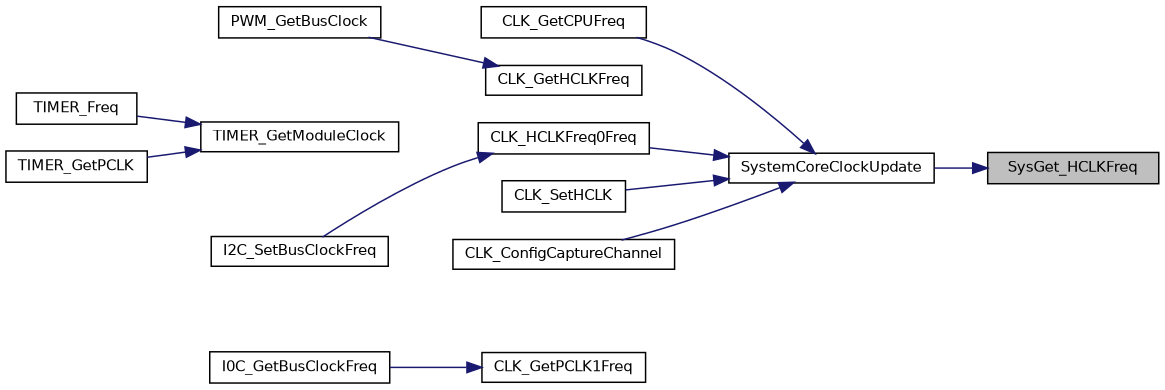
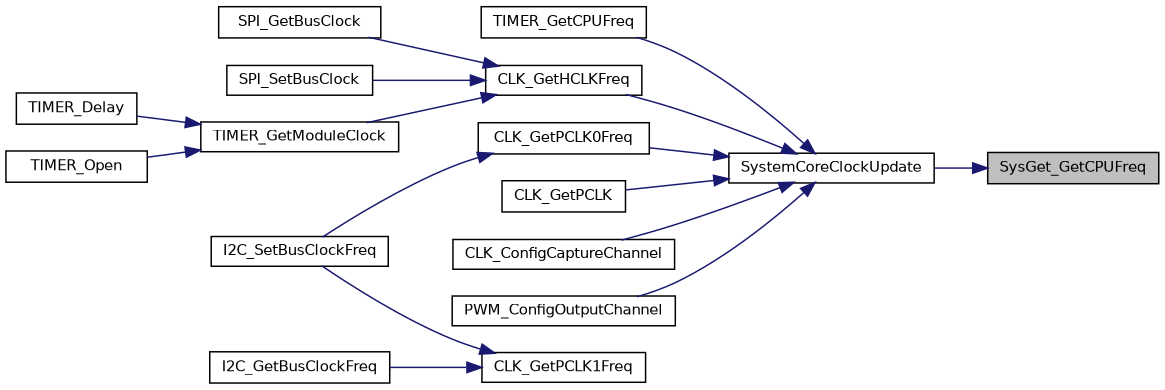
node "PWM_GetBusClock": label "PWM_GetBusClock" -> "SPI_GetBusClock"
node "CLK_GetCPUFreq": label "CLK_GetCPUFreq" -> "TIMER_GetCPUFreq"
node "SPI_SetBusClock": added
node "TIMER_Freq": label "TIMER_Freq" -> "TIMER_Delay"
edge "TIMER_GetModuleClock" -> "CLK_GetHCLKFreq": added
edge "CLK_GetHCLKFreq" -> "SystemCoreClockUpdate": added
node "CLK_HCLKFreq0Freq": label "CLK_HCLKFreq0Freq" -> "CLK_GetPCLK0Freq"
node "TIMER_GetPCLK": label "TIMER_GetPCLK" -> "TIMER_Open"
node "SysGet_HCLKFreq": label "SysGet_HCLKFreq" -> "SysGet_GetCPUFreq"
node "CLK_SetHCLK": label "CLK_SetHCLK" -> "CLK_GetPCLK"
node "PWM_ConfigOutputChannel": added
edge "I2C_SetBusClockFreq" -> "CLK_GetPCLK1Freq": added
node "I0C_GetBusClockFreq": label "I0C_GetBusClockFreq" -> "I2C_GetBusClockFreq"
